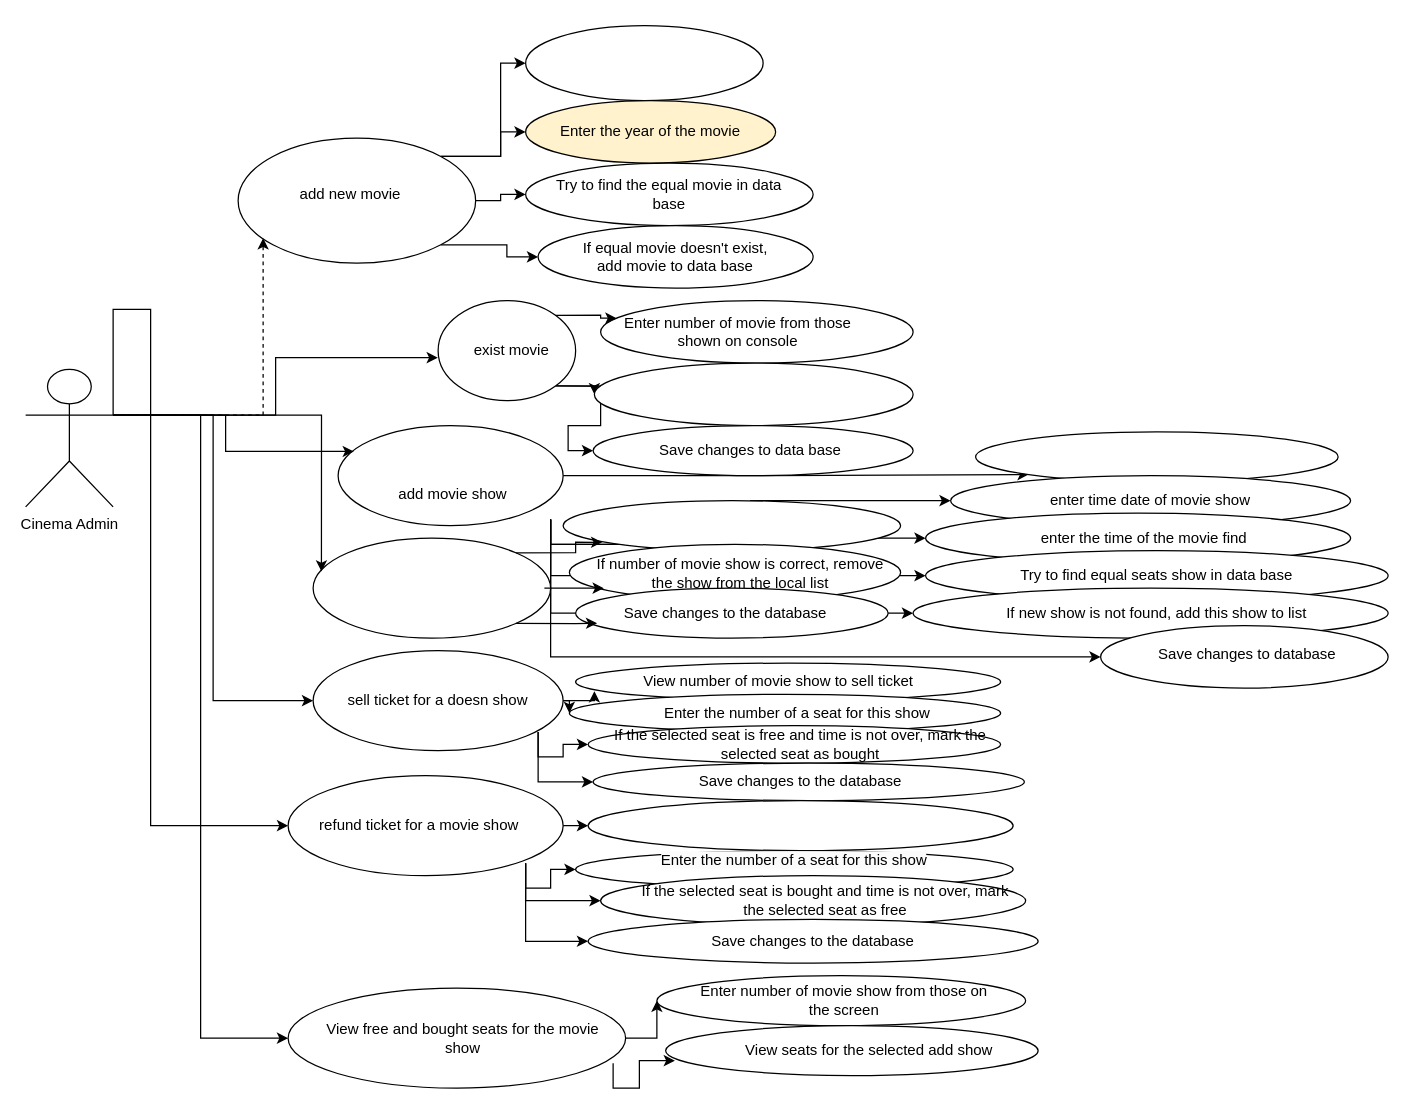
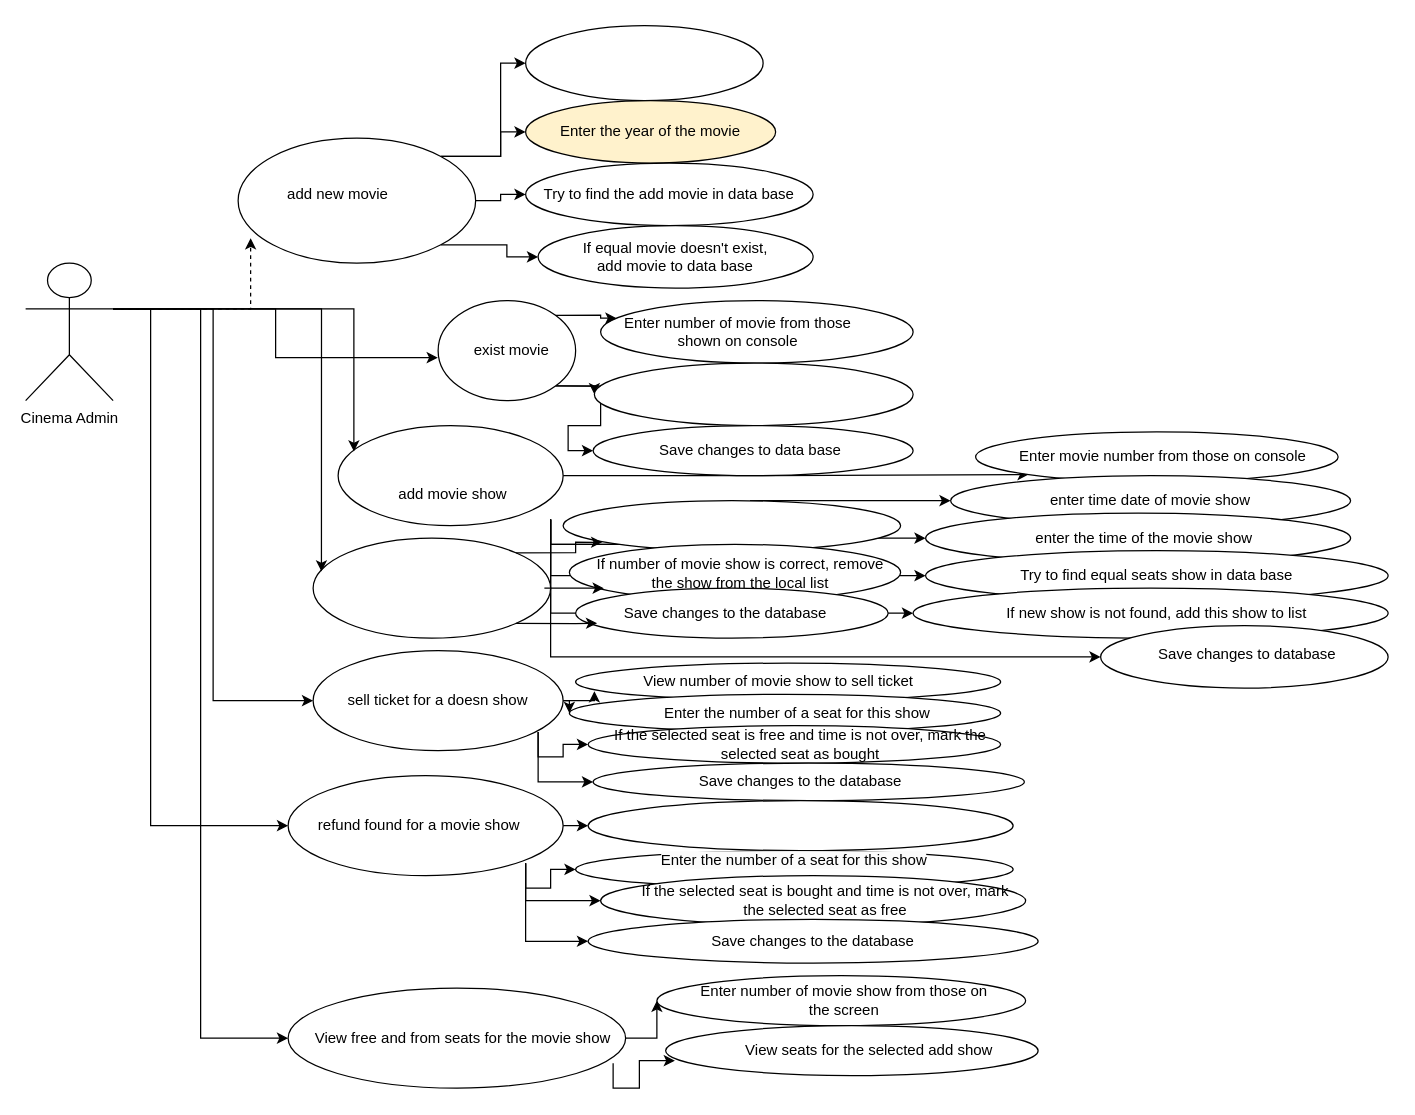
node "add new movie": moved (351, 194) -> (338, 194)
node "Try to find the equal movie in data base": label "Try to find the equal movie in data base" -> "Try to find the add movie in data base"
node "Cinema Admin": moved (69, 438) -> (69, 332)
node "Enter movie number from those on console": added
node "enter the time of the movie find": label "enter the time of the movie find" -> "enter the time of the movie show"
node "refund ticket for a movie show": label "refund ticket for a movie show" -> "refund found for a movie show"
node "View free and bought seats for the movie show": label "View free and bought seats for the movie show" -> "View free and from seats for the movie show"
